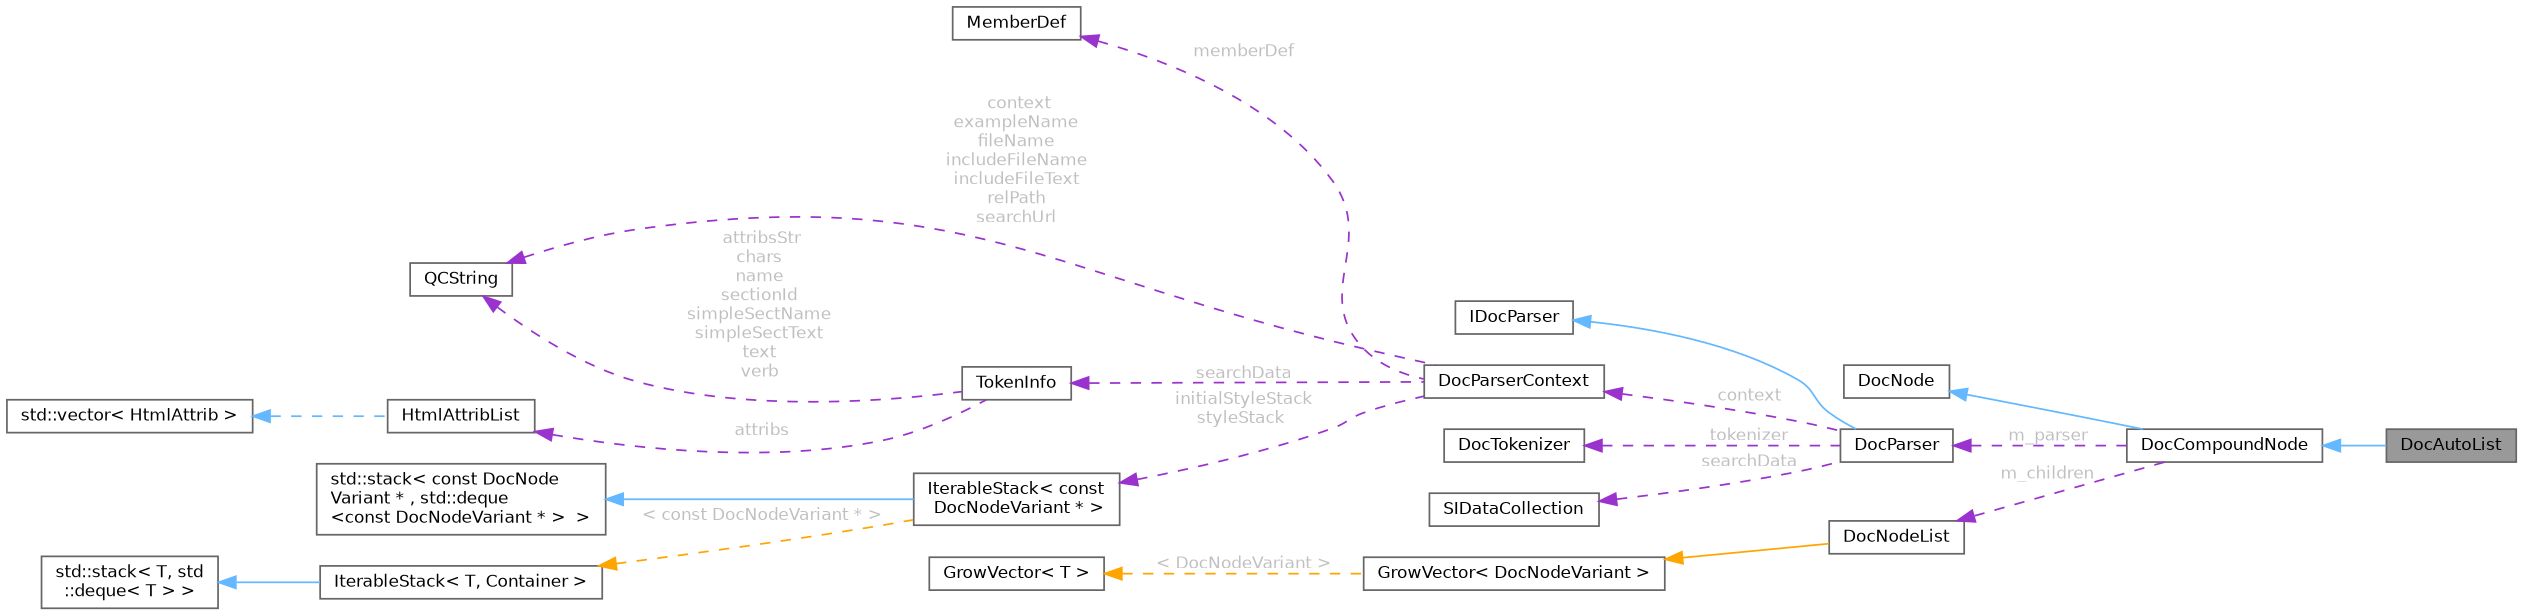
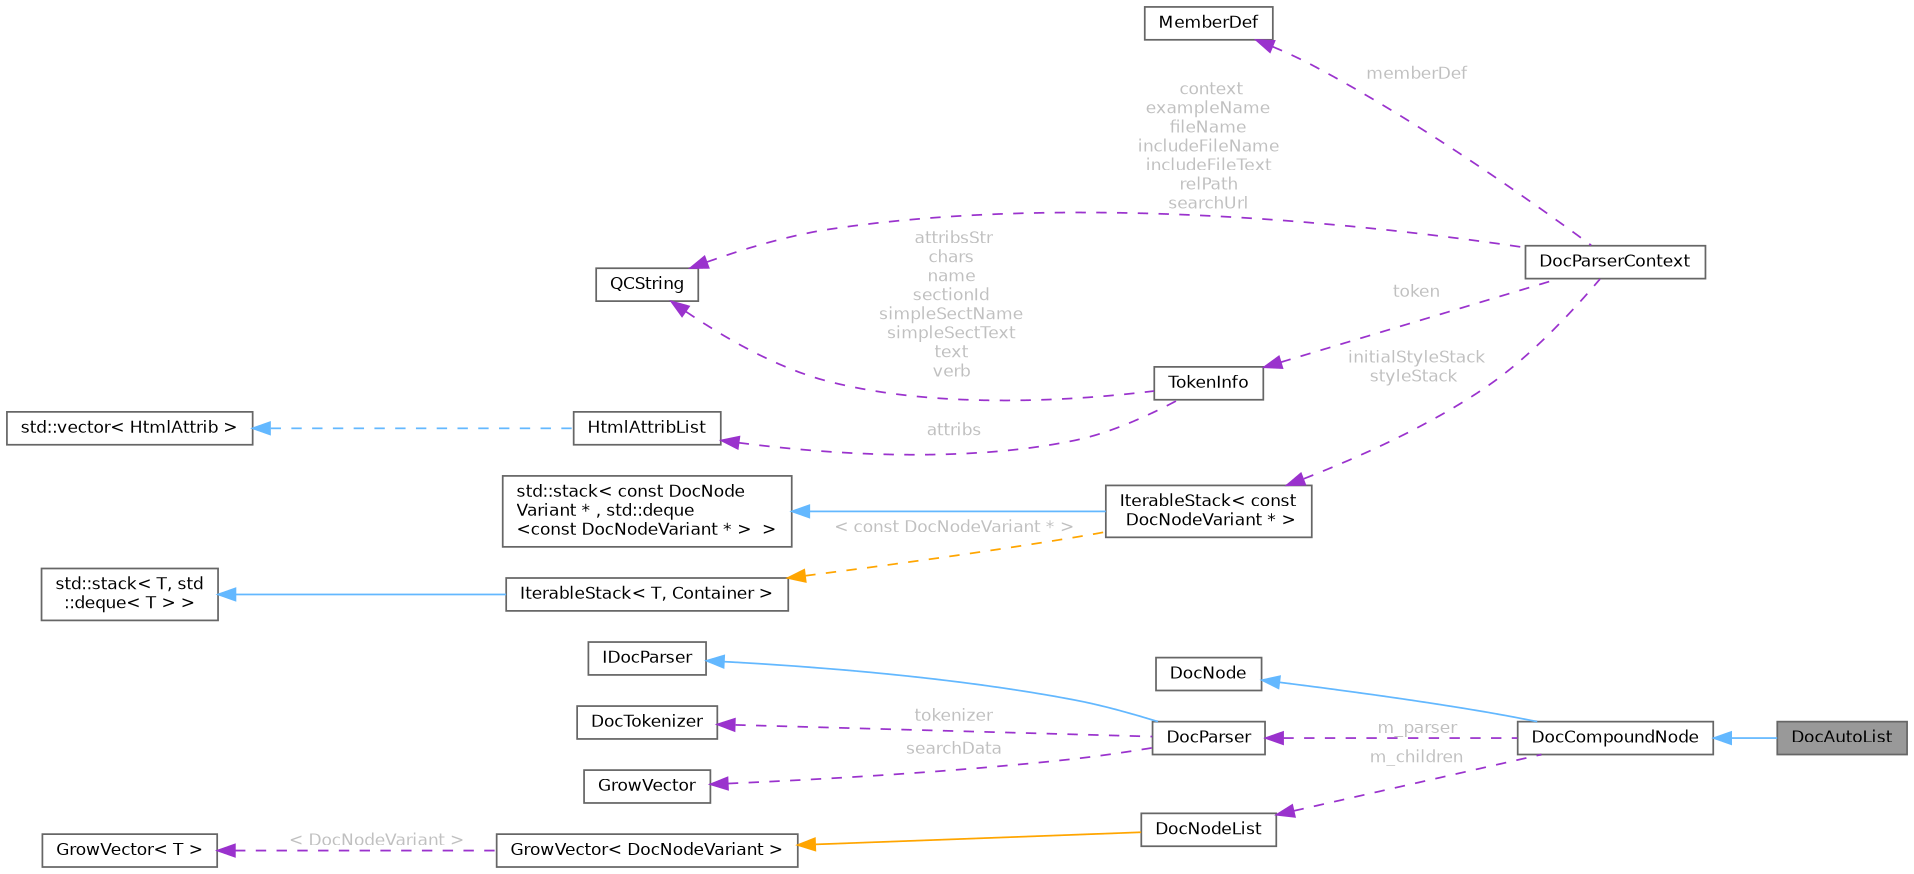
edge "DocParserContext" -> "TokenInfo": label " searchData" -> " token"
edge "DocParser" -> "DocParserContext": removed, label "context"
node "SIDataCollection": label "SIDataCollection" -> "GrowVector"
edge "GrowVector< DocNodeVariant >" -> "GrowVector< T >": color orange -> darkorchid3
